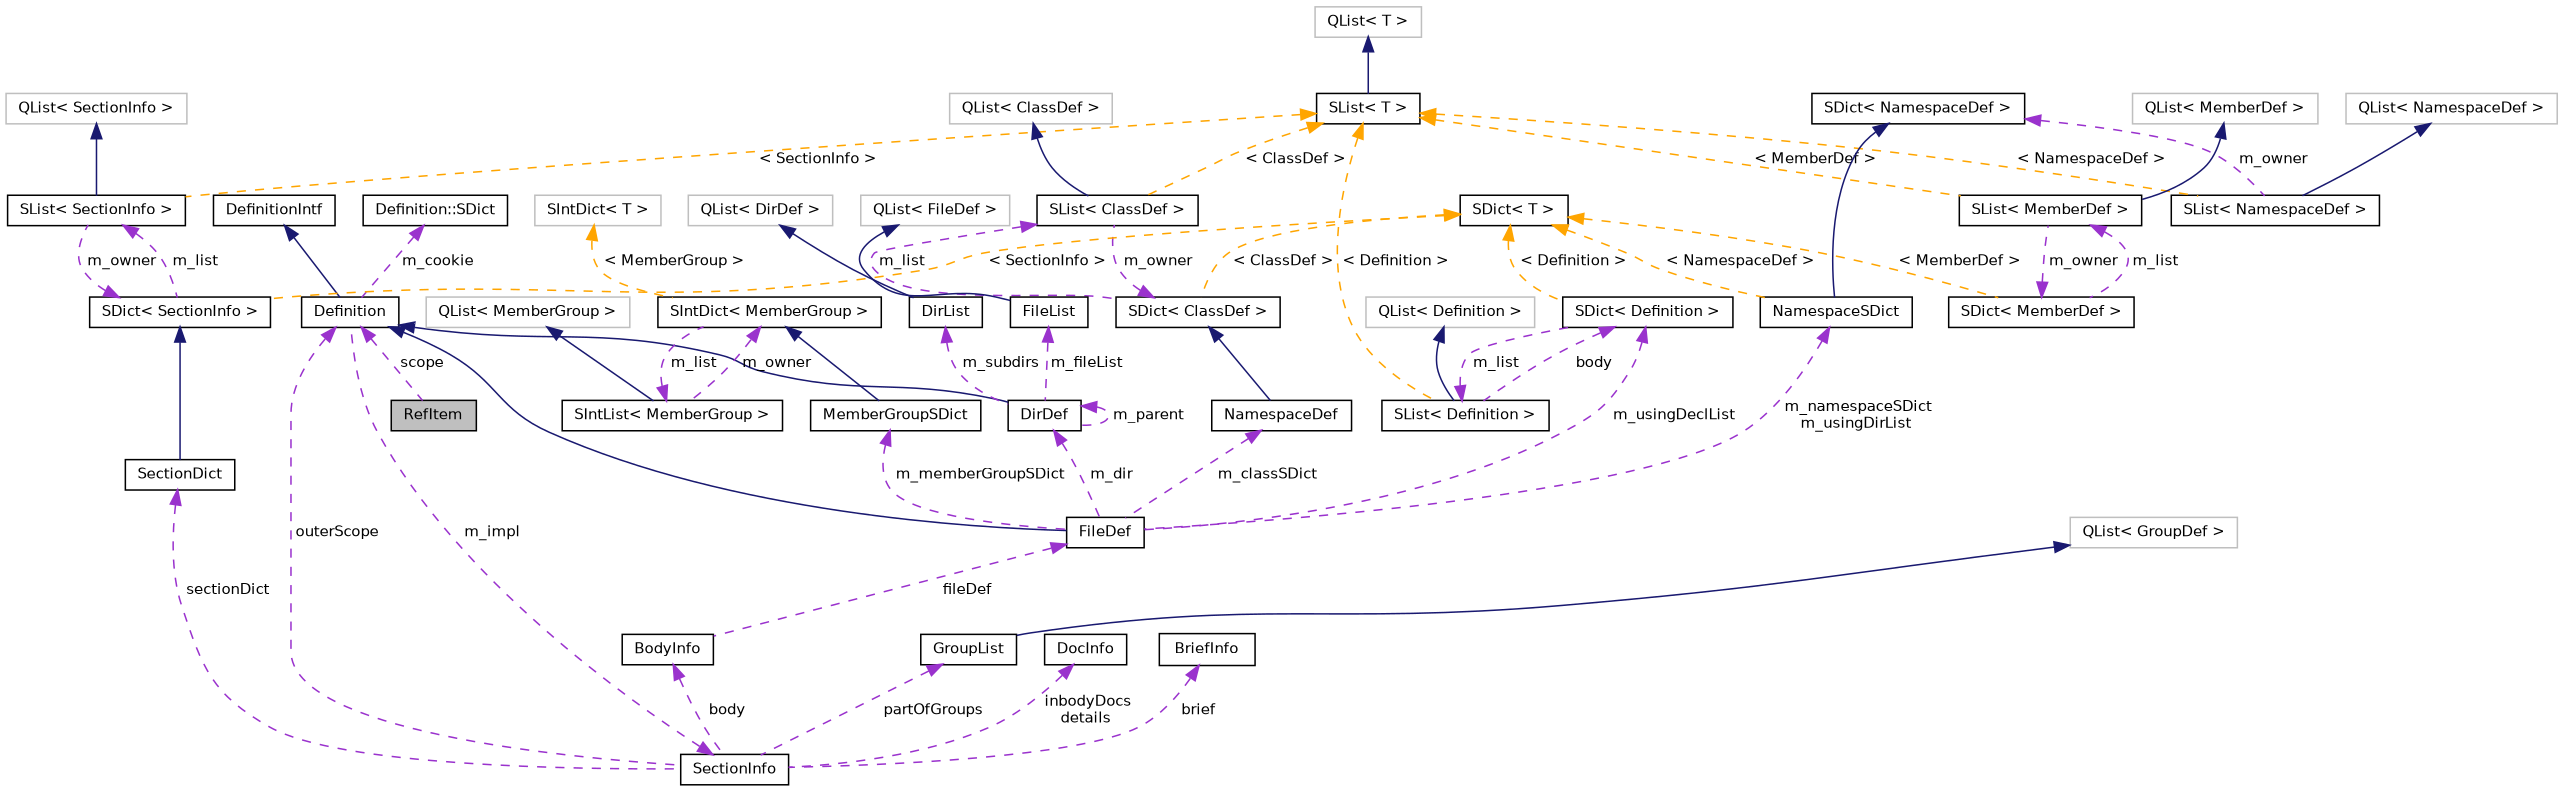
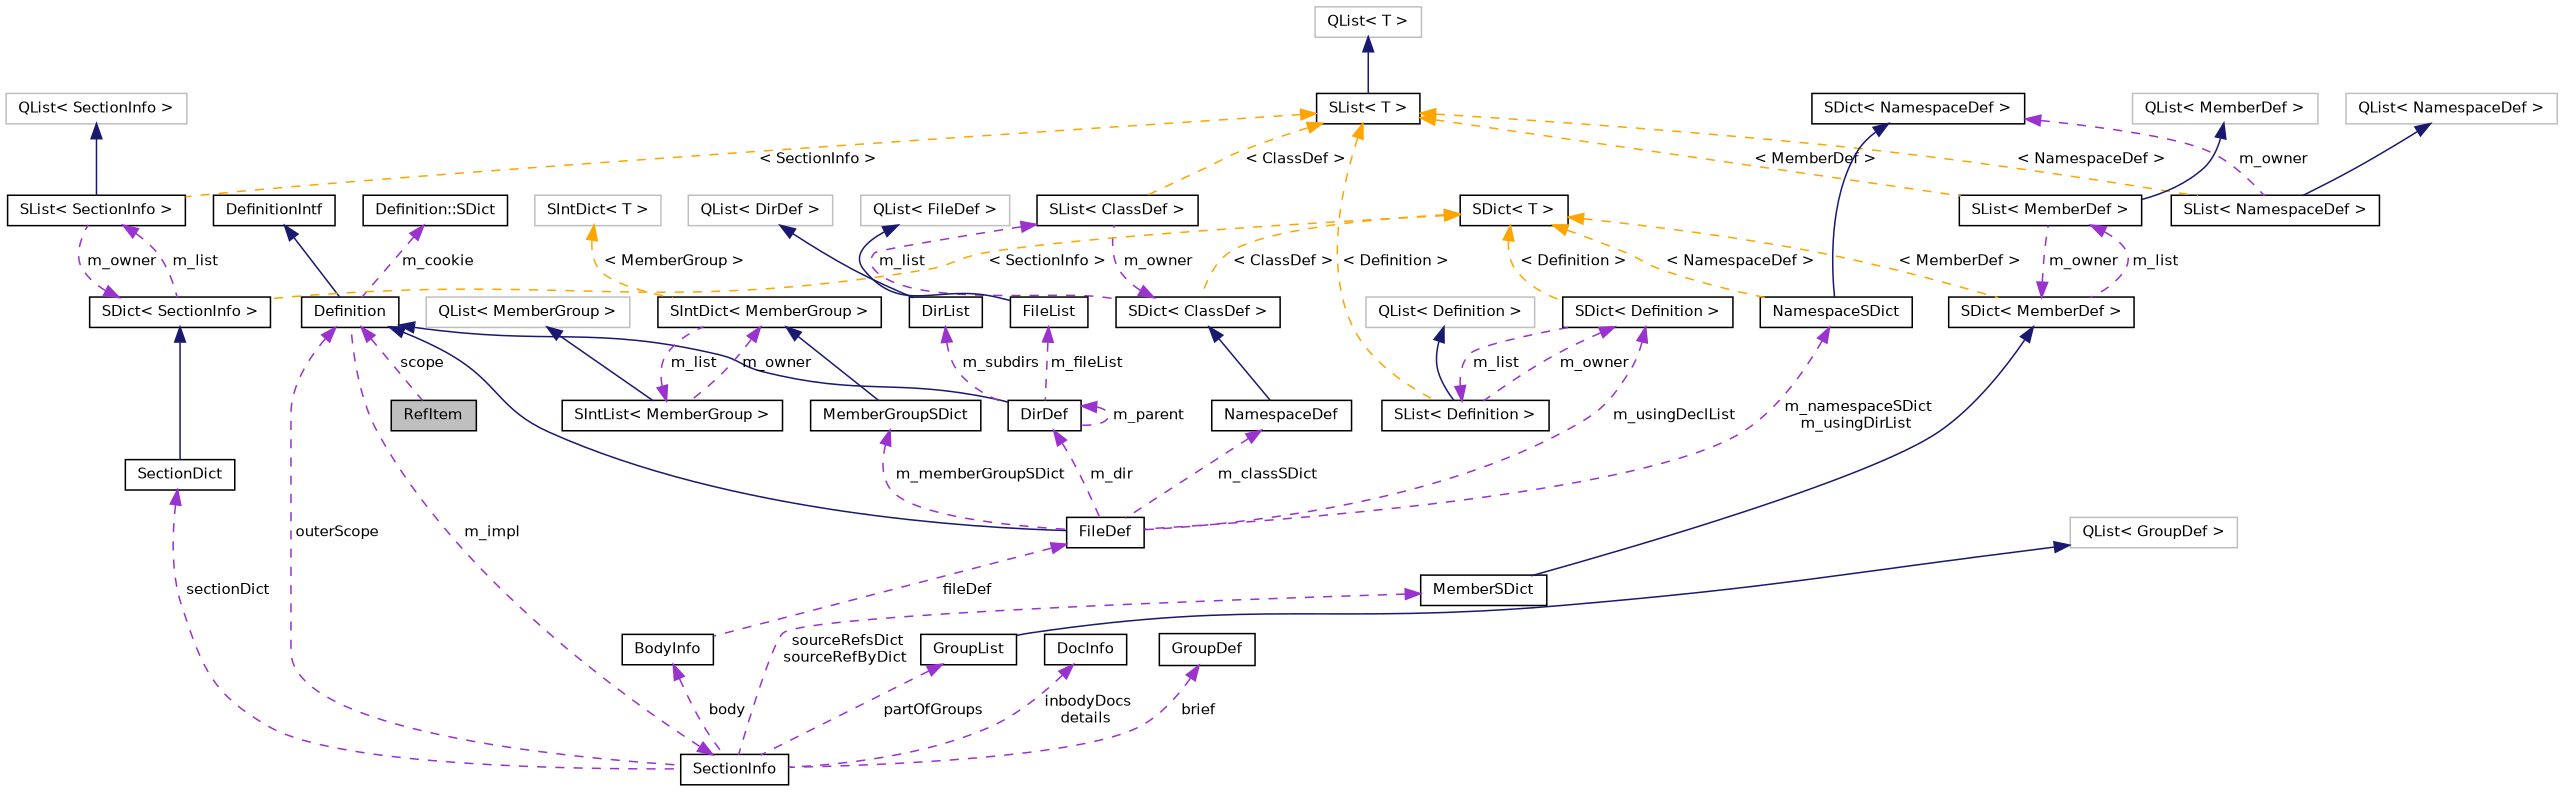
node "QList< ClassDef >": removed
edge "SList< Definition >" -> "SDict< Definition >": label " body" -> " m_owner"
node "MemberSDict": added
node "BriefInfo": label "BriefInfo" -> "GroupDef"
